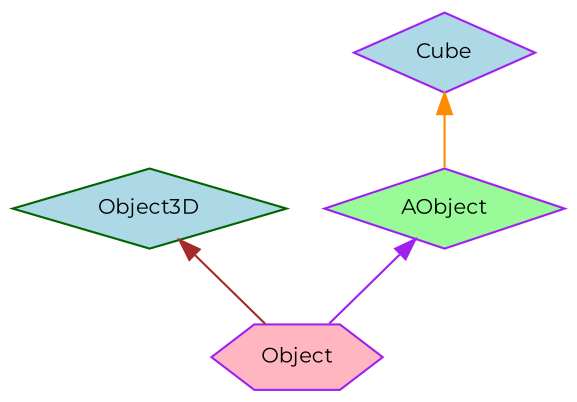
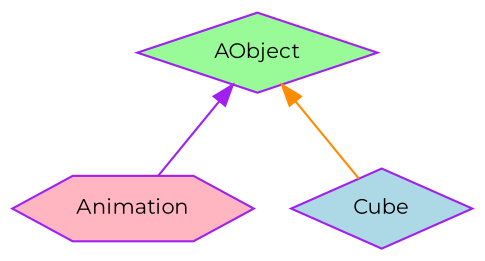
edge "AObject" -> "Cube": reversed
node "Object3D": removed
node "Object": label "Object" -> "Animation"
